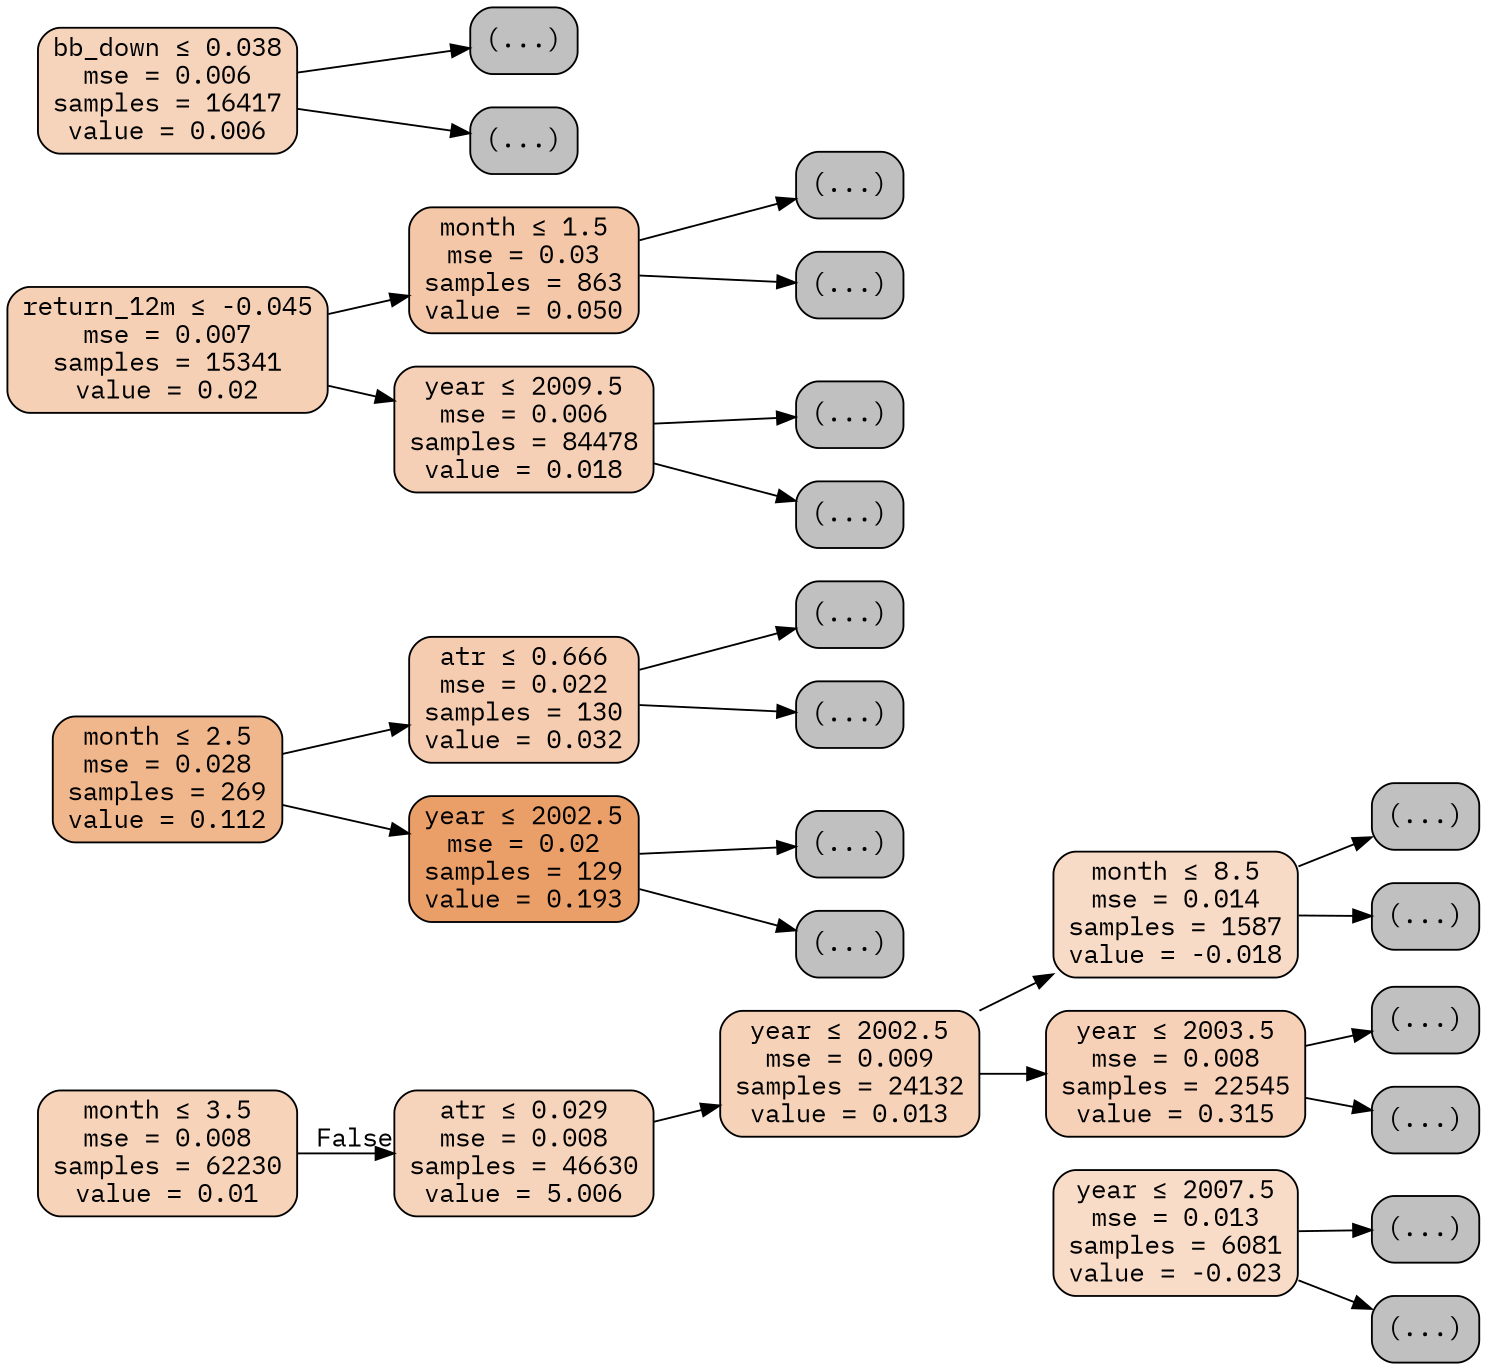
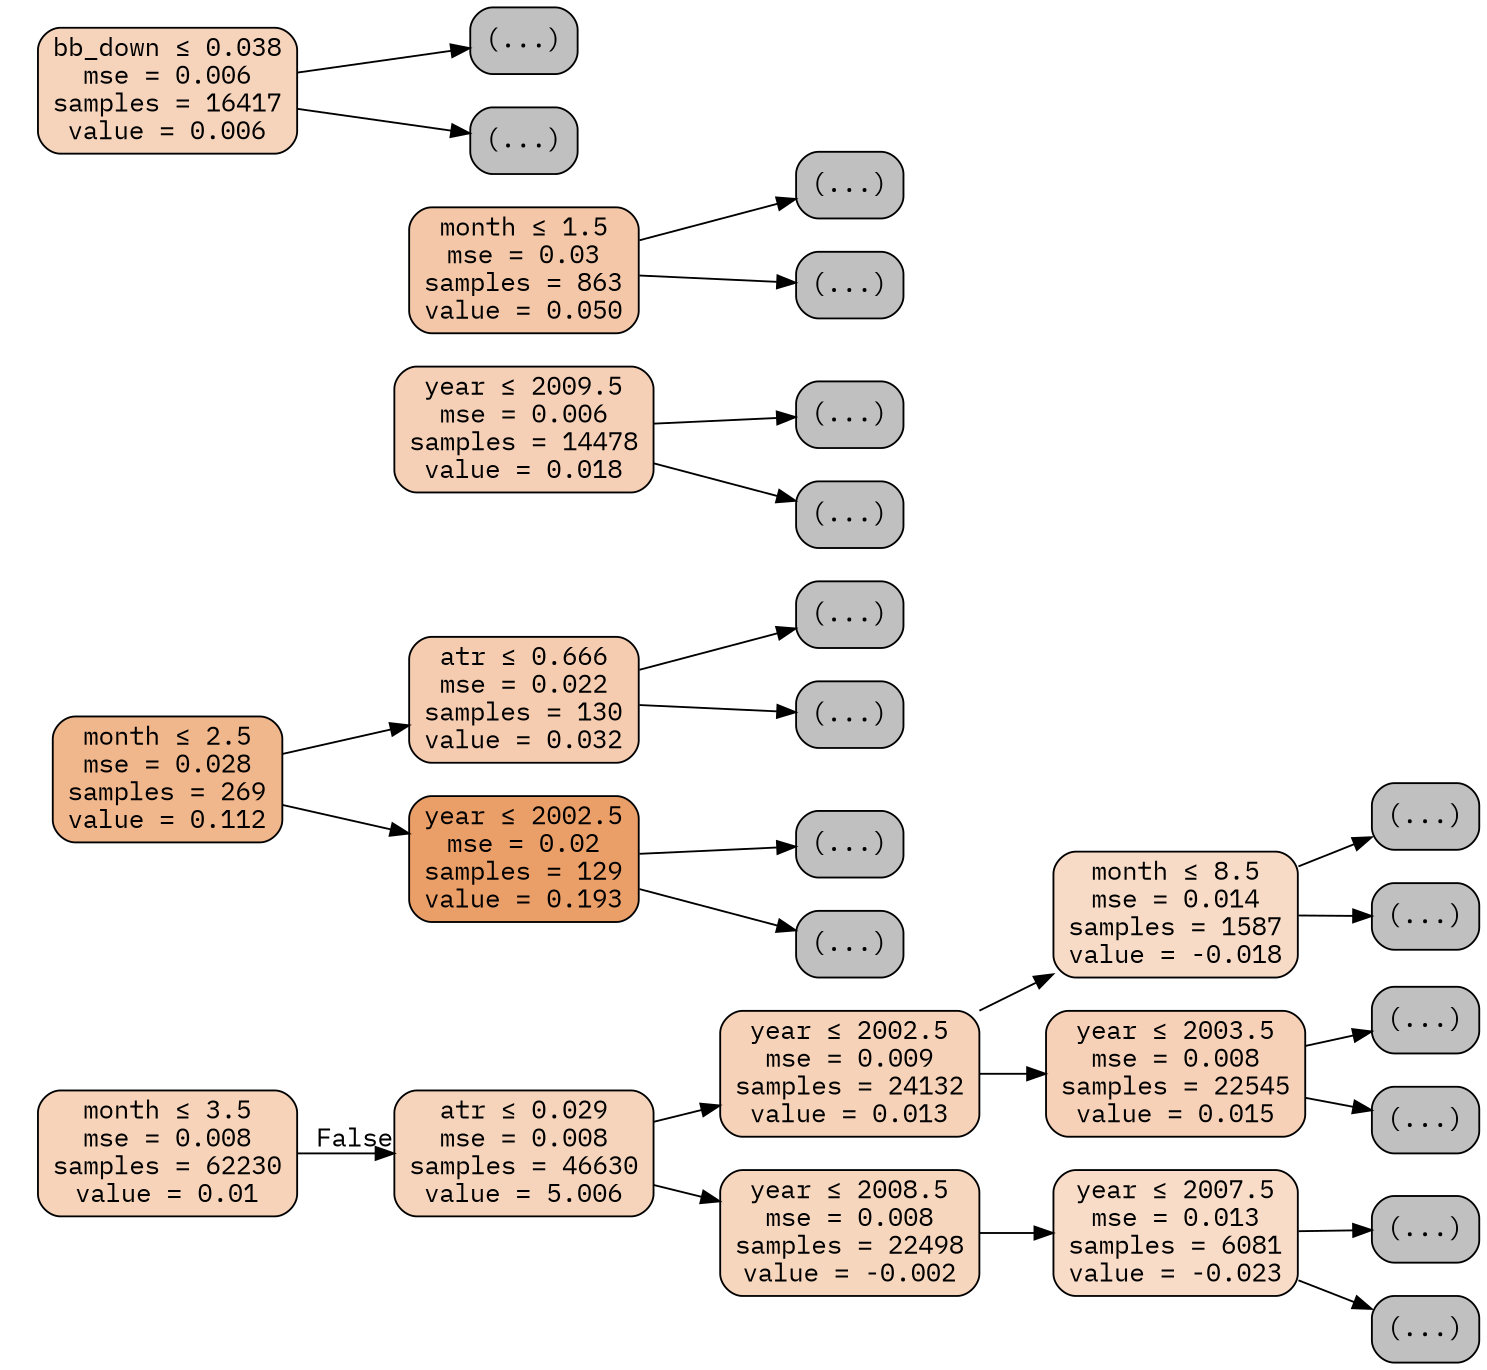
node "return_12m ≤ -0.045": removed
node "year ≤ 2009.5": text "samples = 84478" -> "samples = 14478"
node "year ≤ 2003.5": text "value = 0.315" -> "value = 0.015"
node "year ≤ 2008.5": added
